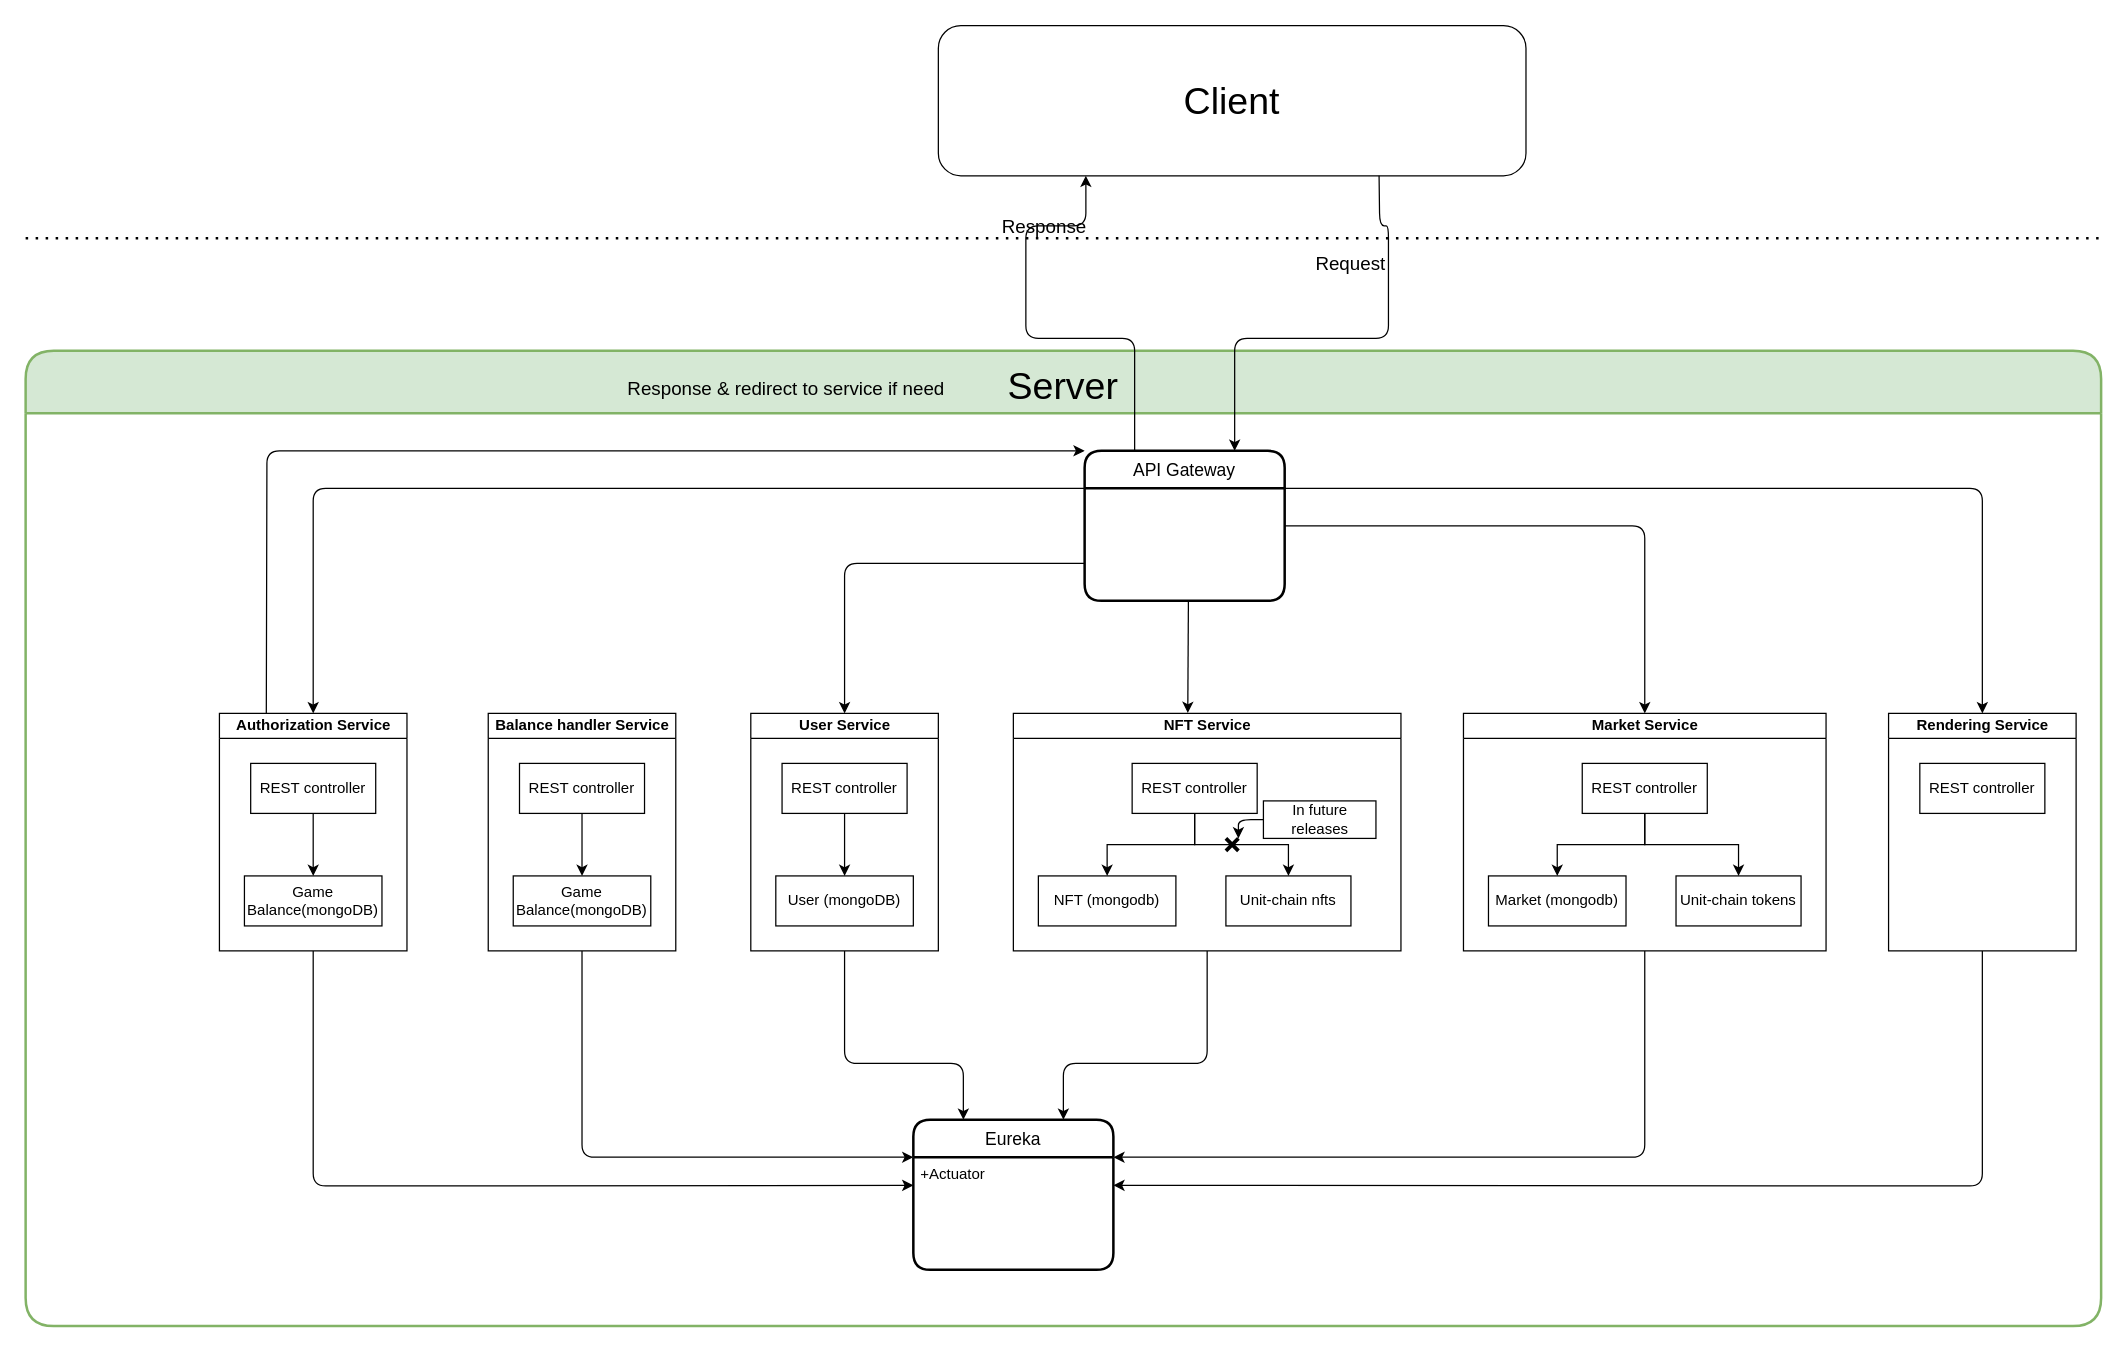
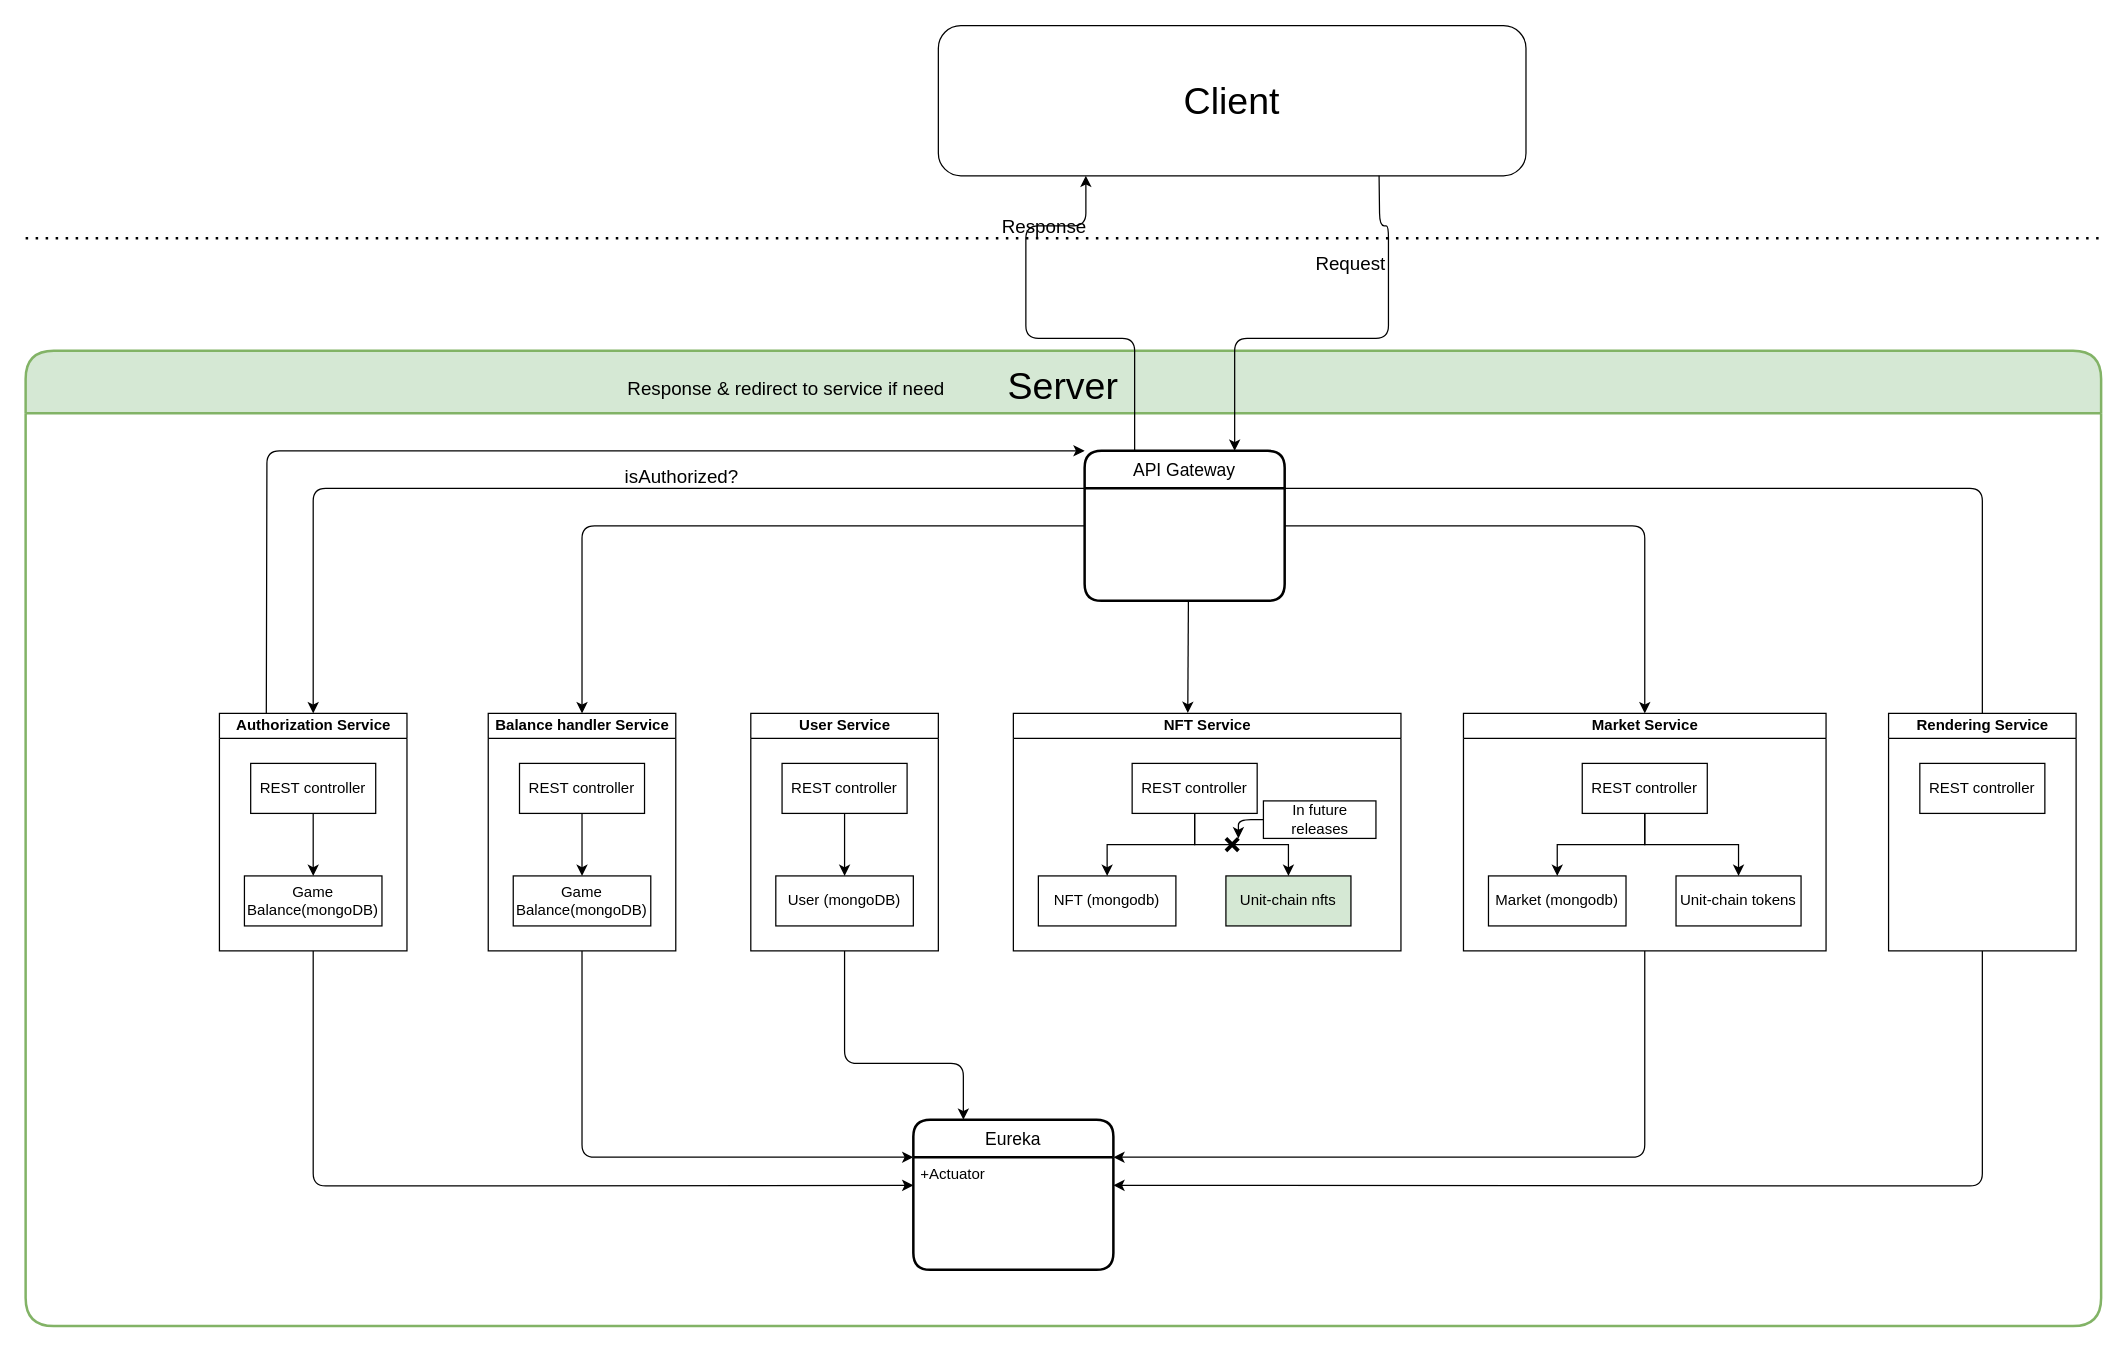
node "isAuthorized?": added
edge "API Gateway" -> "Balance handler Service": added
edge "API Gateway" -> "User Service": removed
edge "API Gateway" -> "Rendering Service": arrowhead classic -> none
node "Unit-chain nfts": fillcolor #ffffff -> #d5e8d4
edge "NFT Service" -> "Eureka": removed
